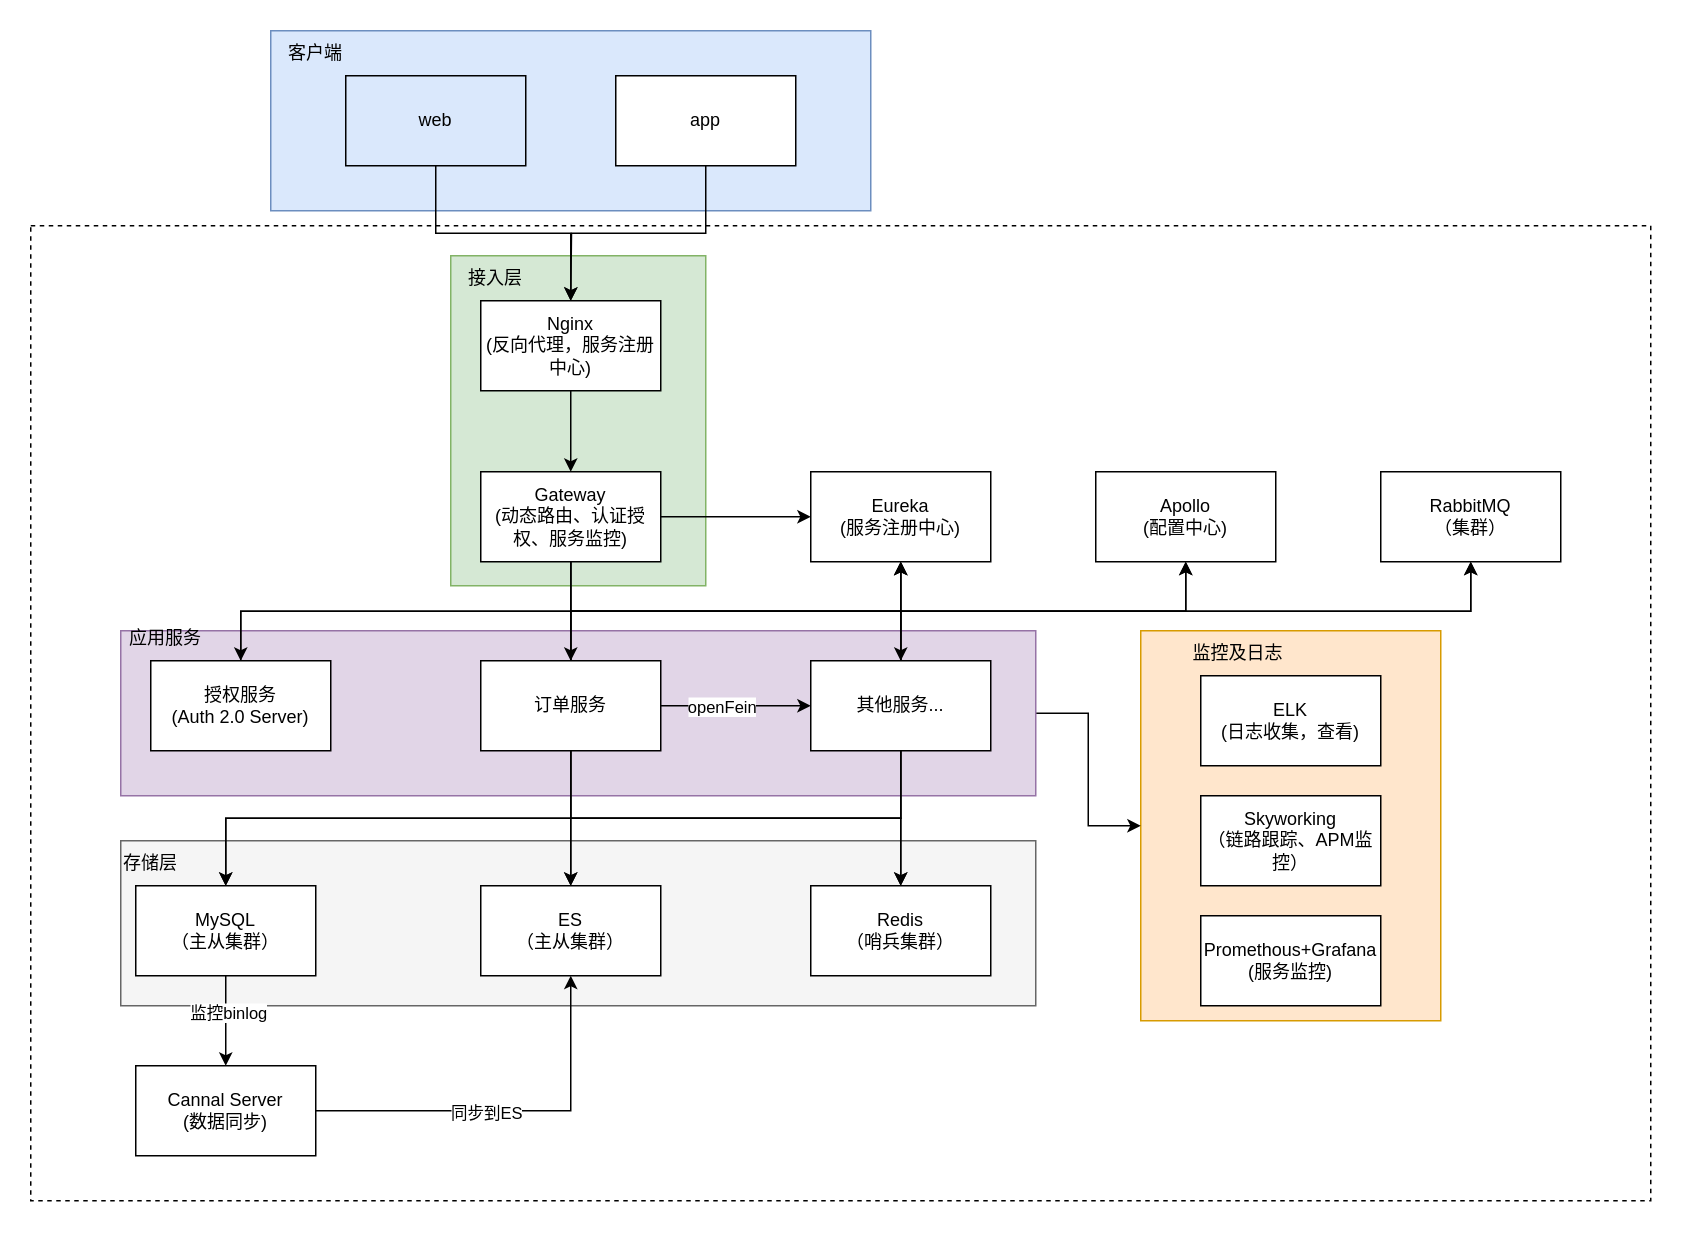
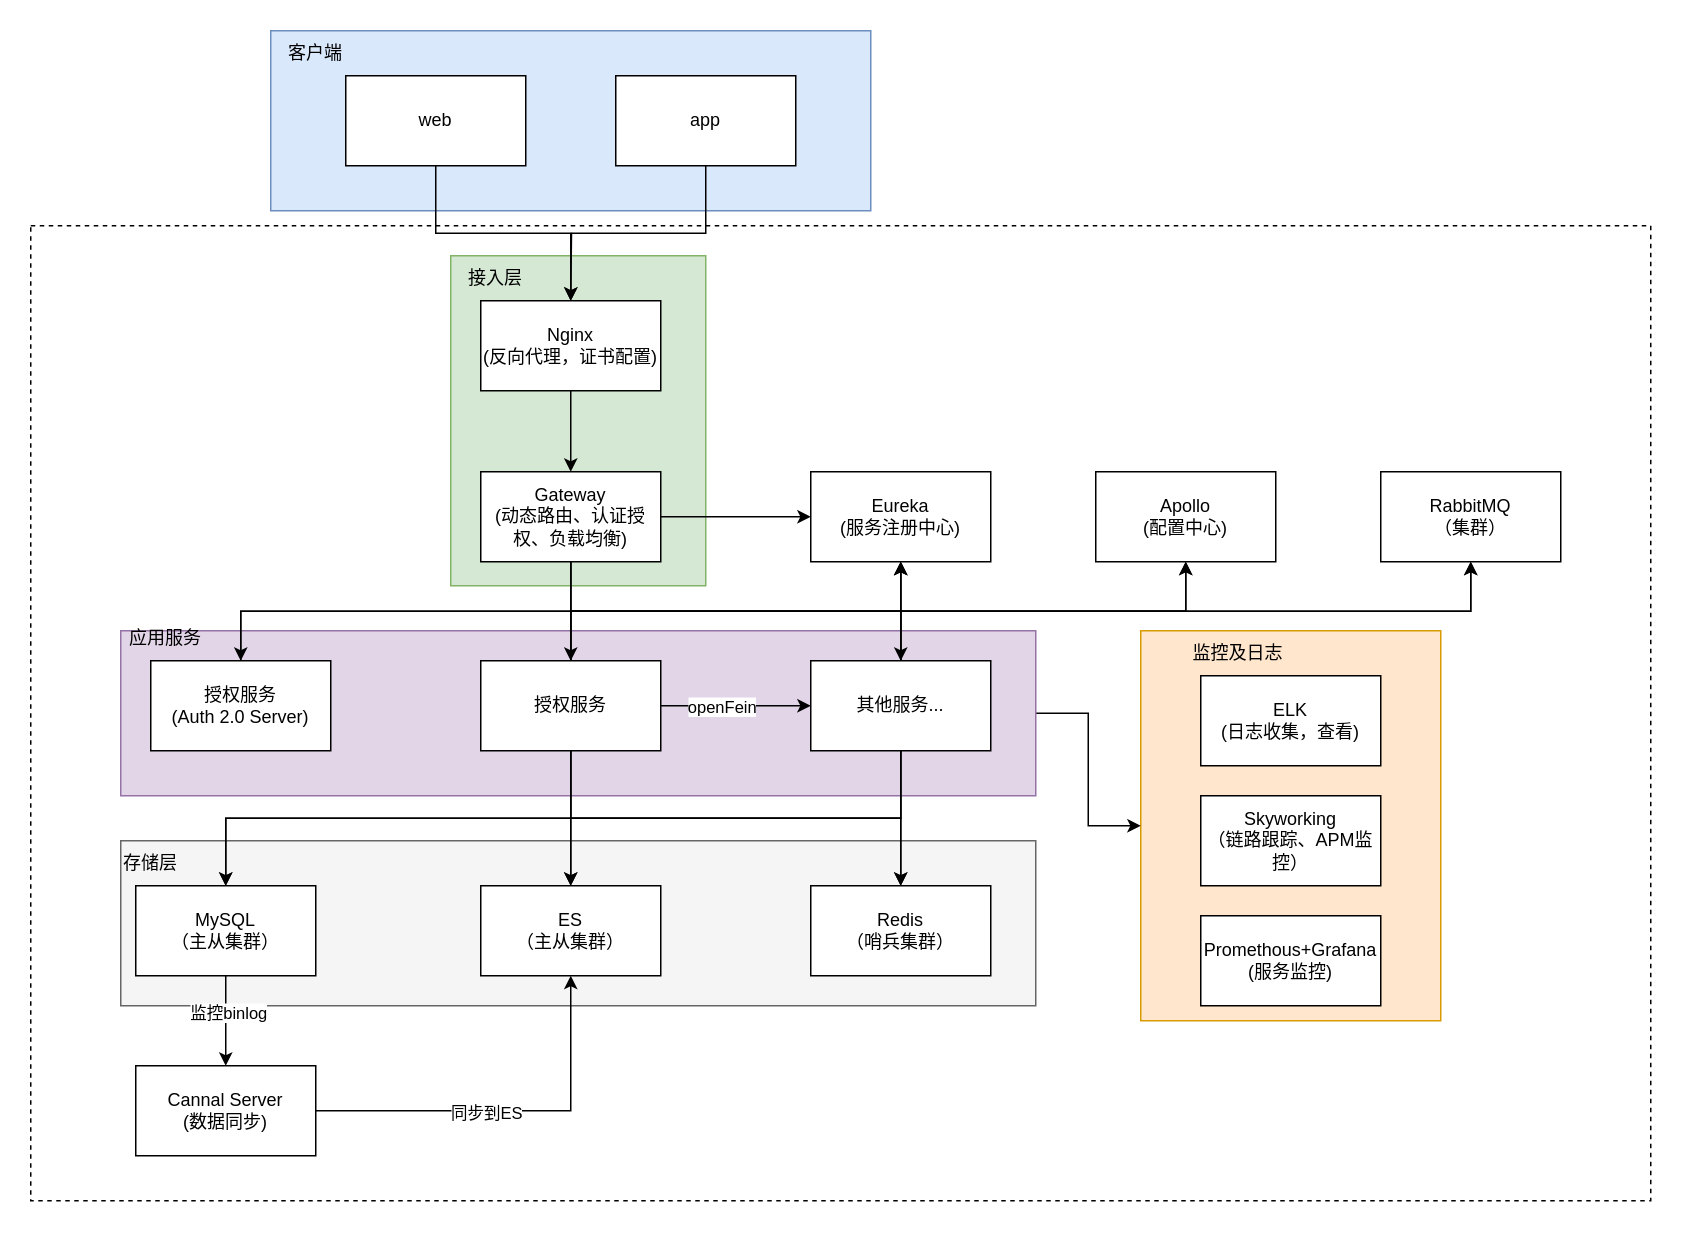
node "web": fillcolor #dae8fc -> #ffffff
node "Nginx (反向代理，服务注册中心)": label "Nginx (反向代理，服务注册中心)" -> "Nginx (反向代理，证书配置)"
node "Gateway (动态路由、认证授权、服务监控)": label "Gateway (动态路由、认证授权、服务监控)" -> "Gateway (动态路由、认证授权、负载均衡)"
node "订单服务": label "订单服务" -> "授权服务"
